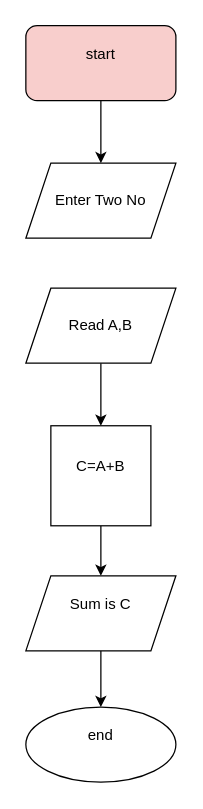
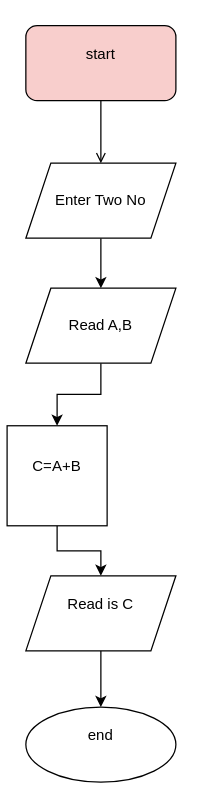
edge "start" -> "Enter Two No": arrowhead classic -> open
edge "Enter Two No" -> "Read A,B": added
node "C=A+B": moved (101, 476) -> (57, 476)
node "Sum is C": label "Sum is C" -> "Read is C"
